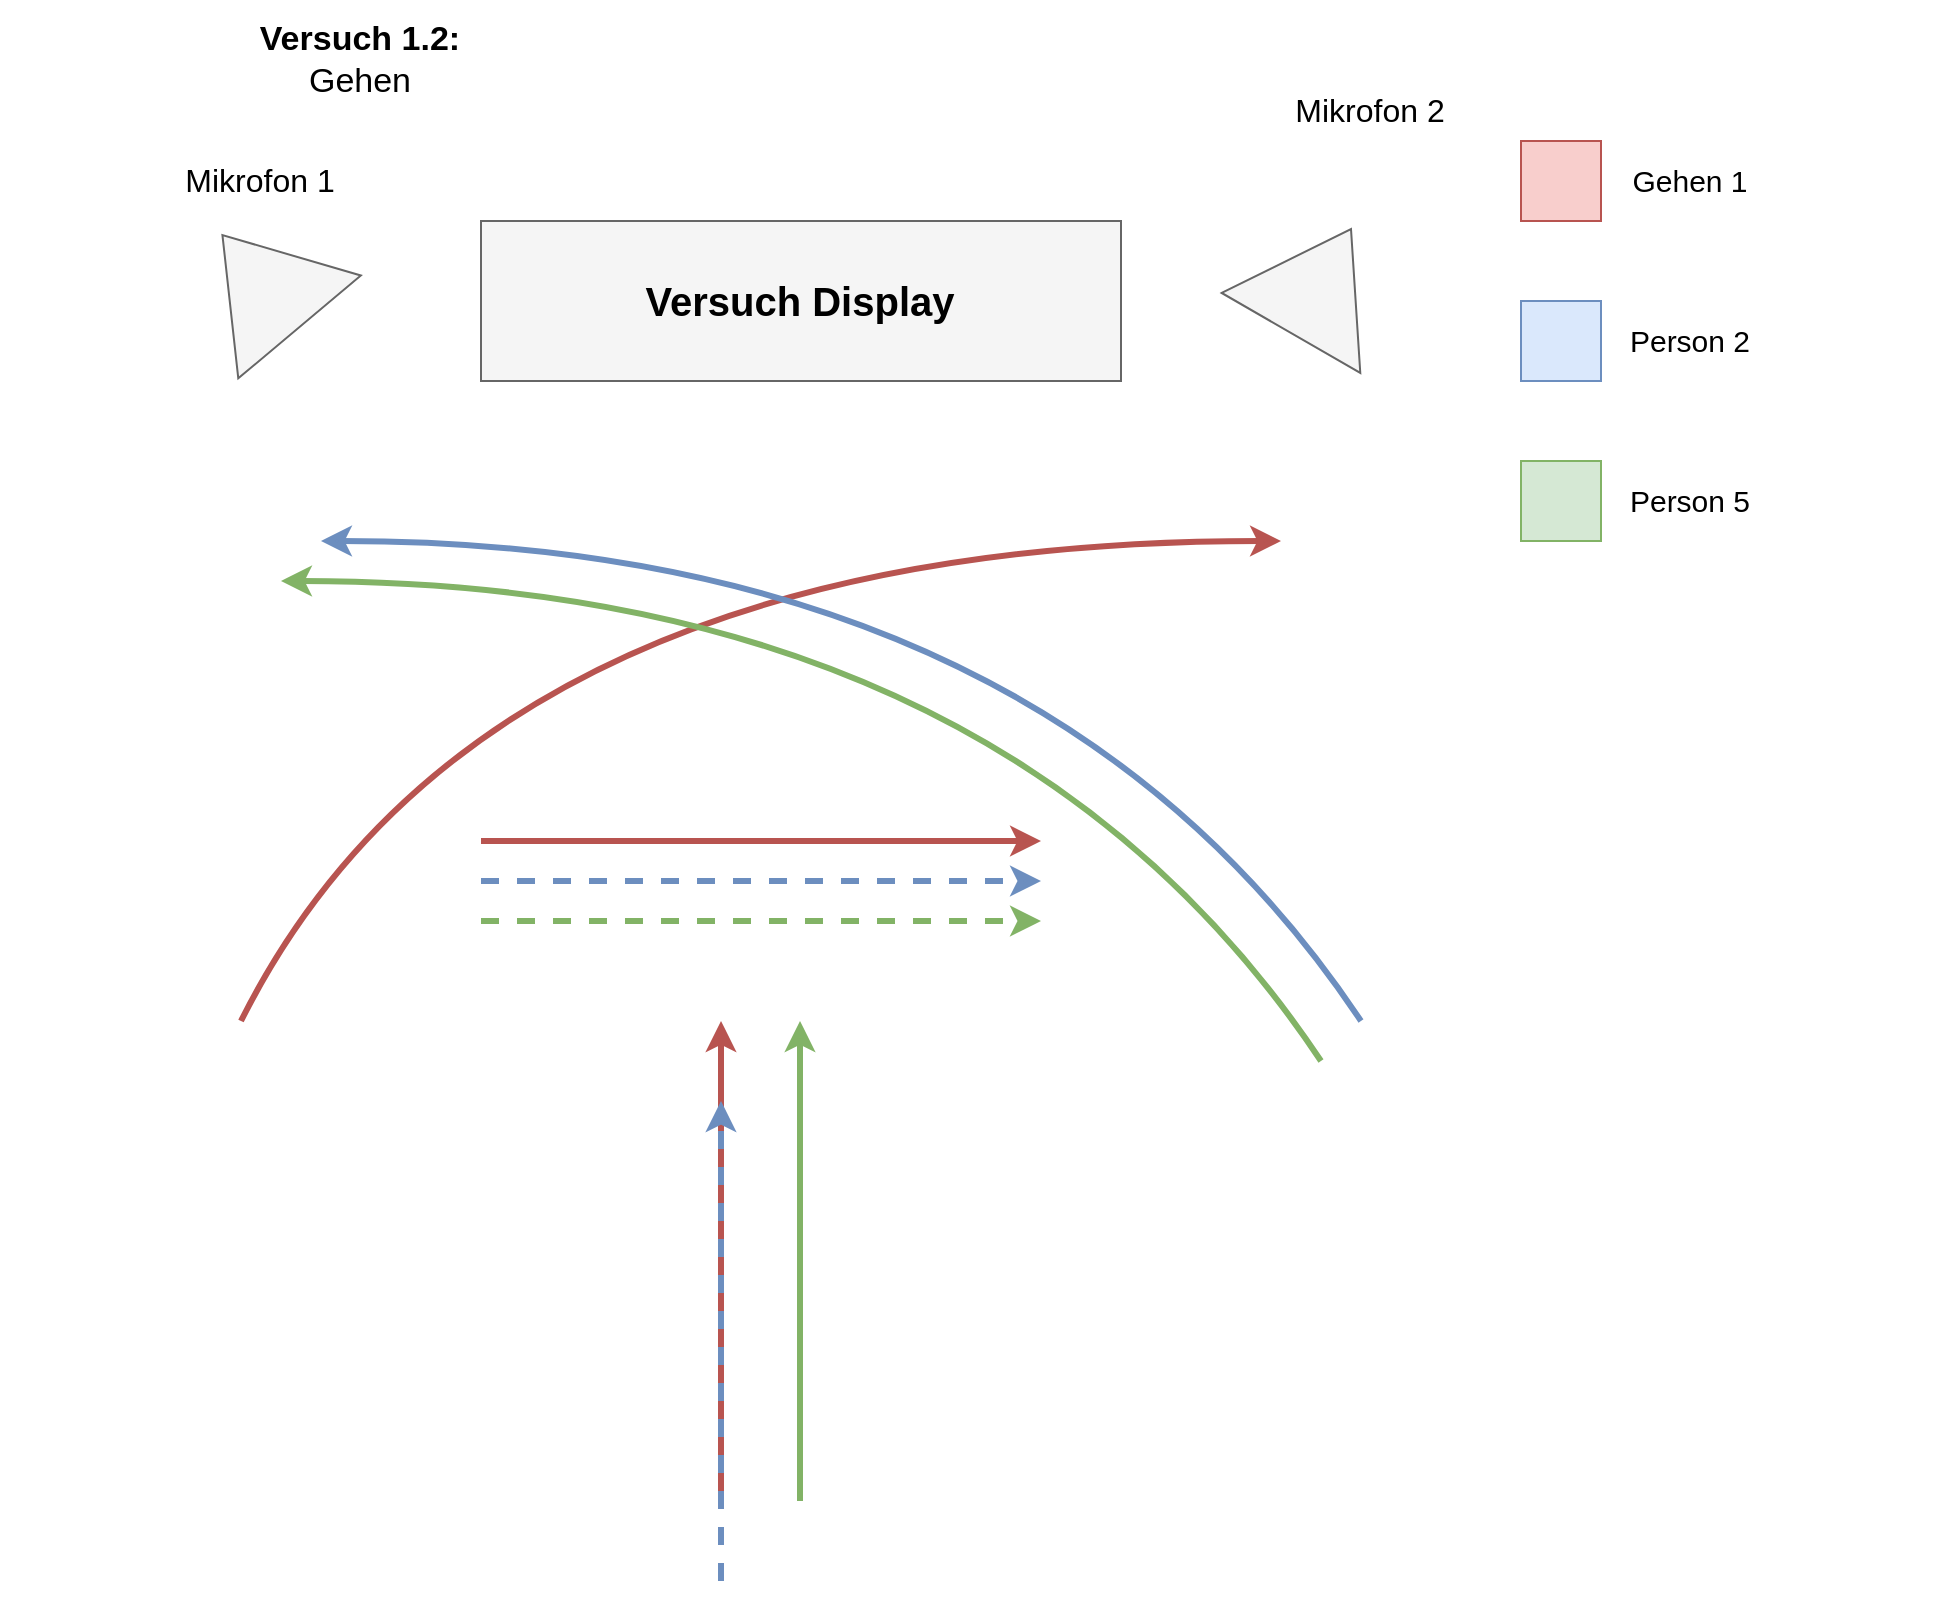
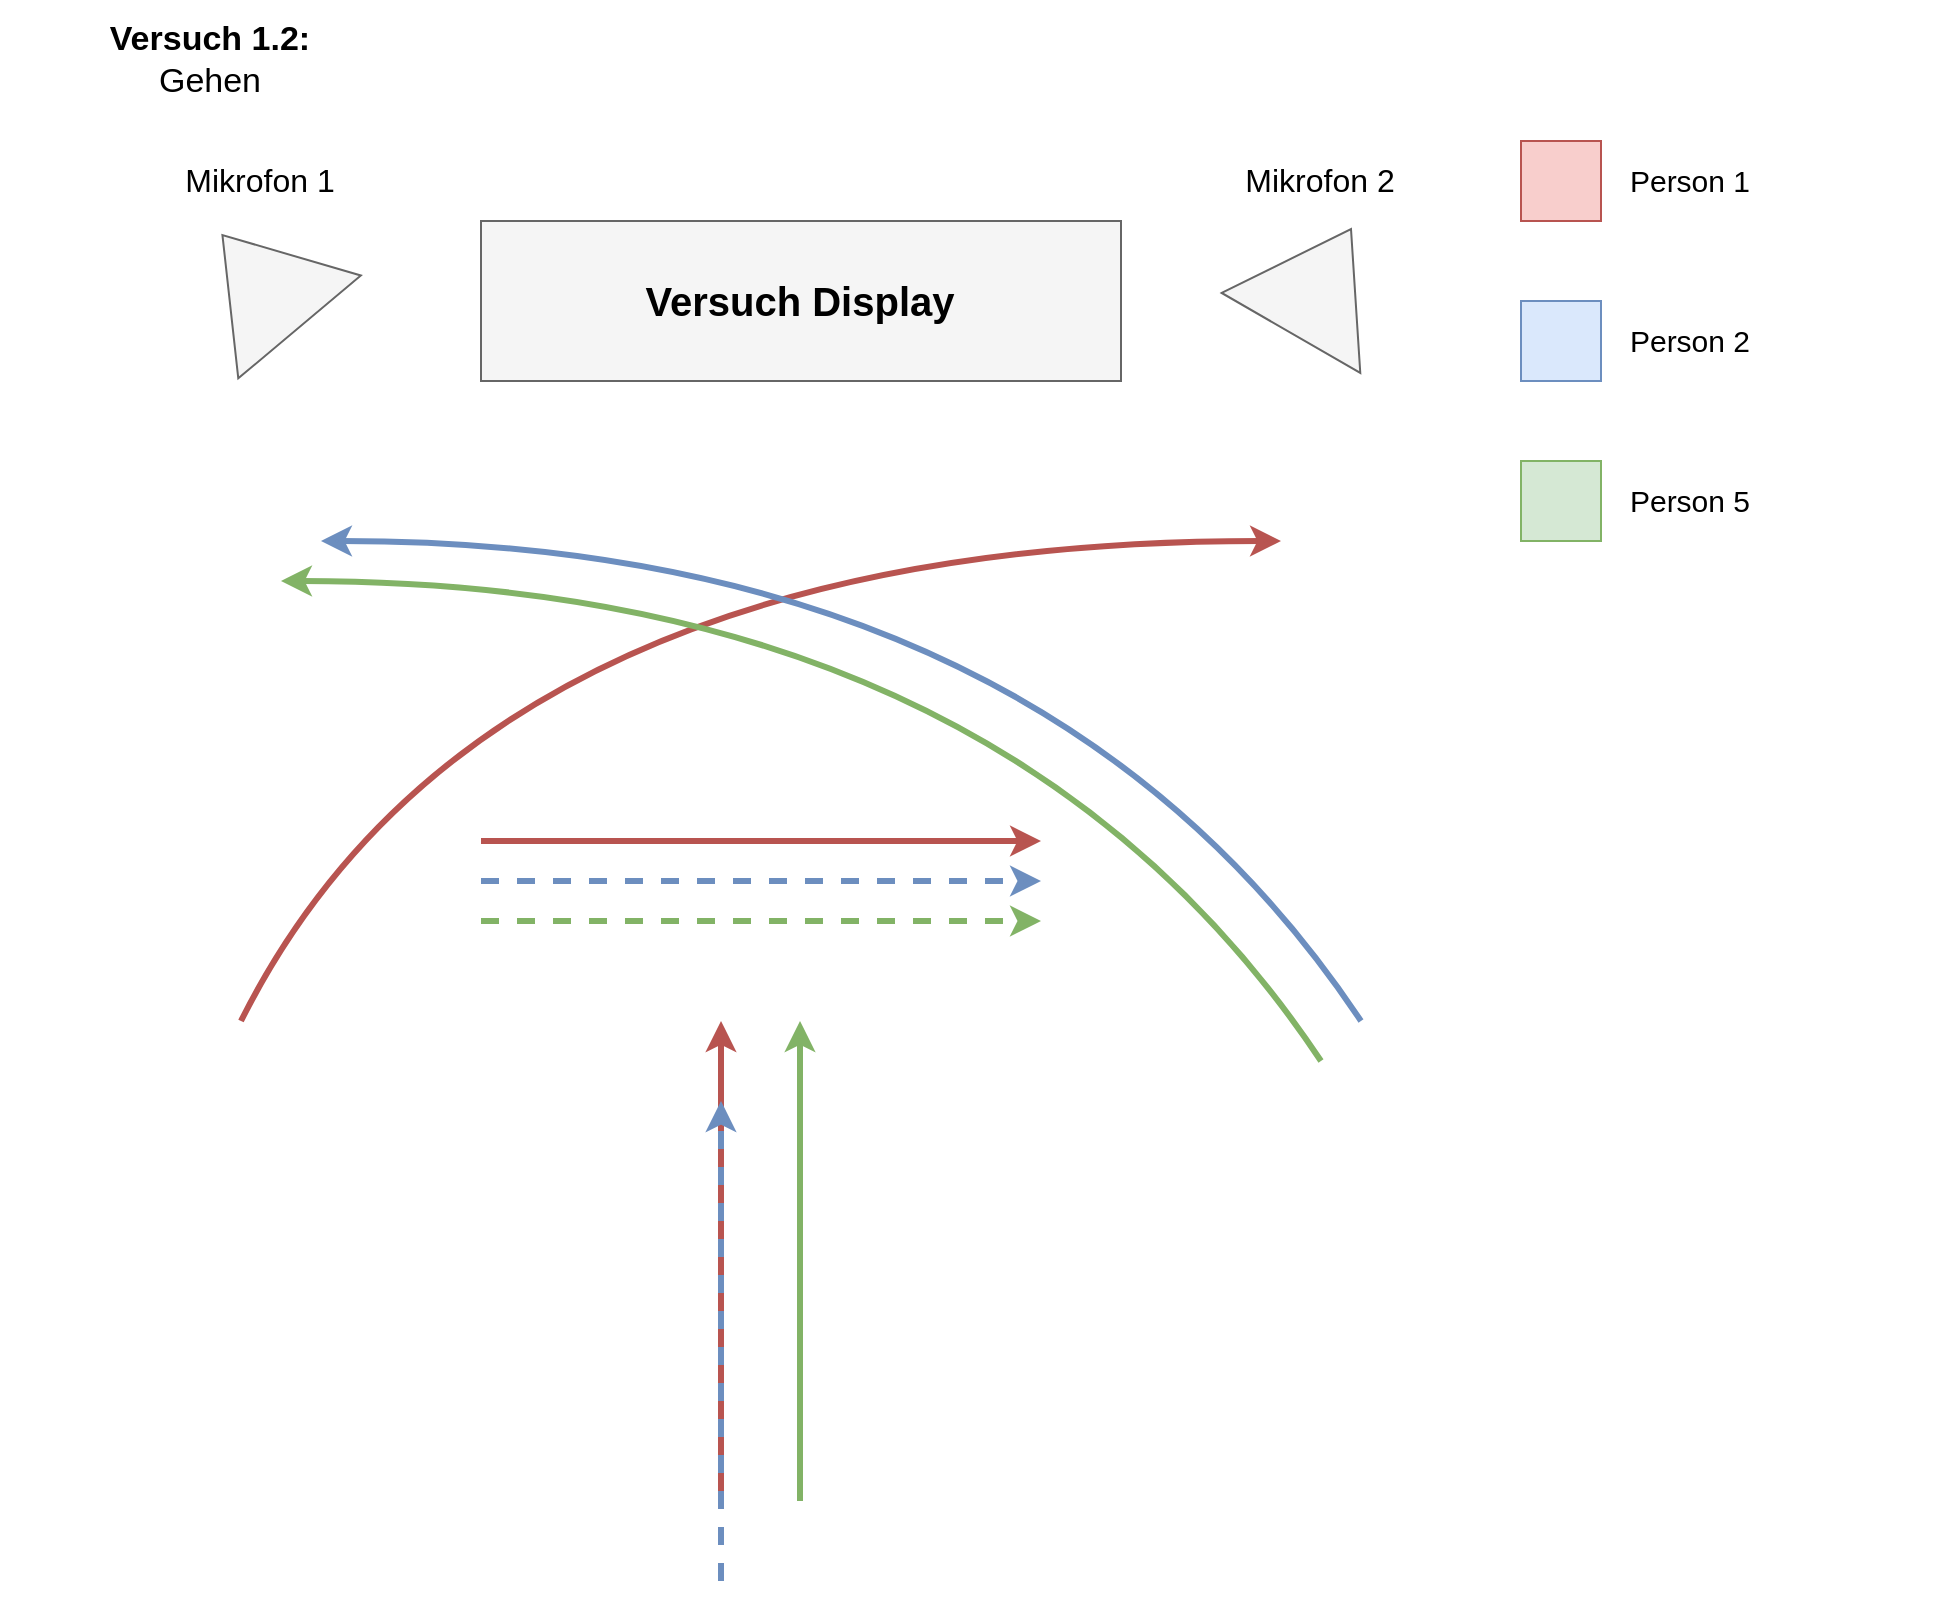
node "Versuch 1.2: Gehen": moved (361, 61) -> (211, 61)
node "Mikrofon 2": moved (1371, 111) -> (1321, 181)
node "Gehen 1": label "Gehen 1" -> "Person 1"
